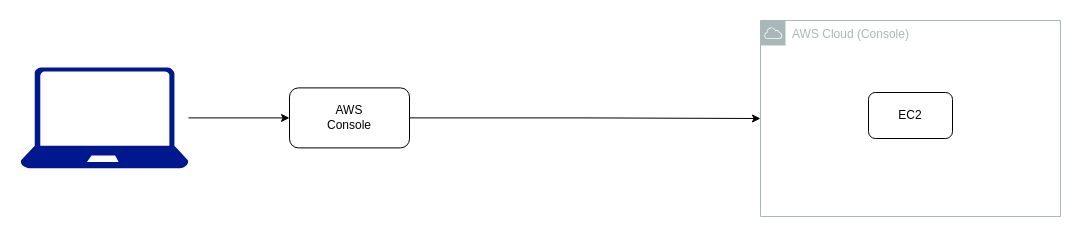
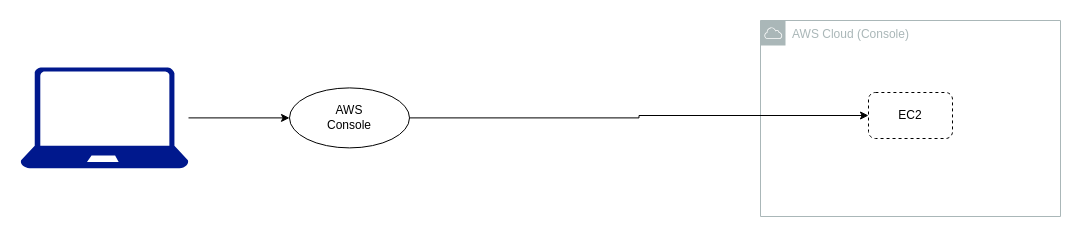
node "EC2": style solid -> dashed
node "AWS Console": shape rounded rectangle -> ellipse
edge "AWS Console" -> "AWS Cloud (Console)": now "AWS Console" -> "EC2"
